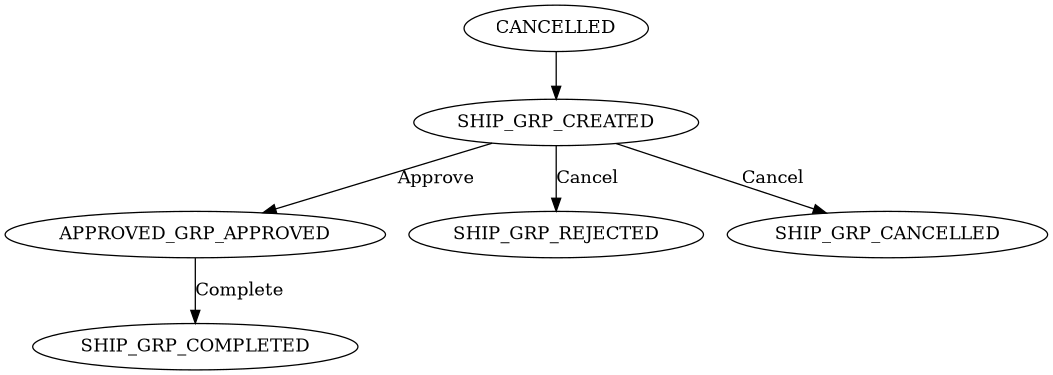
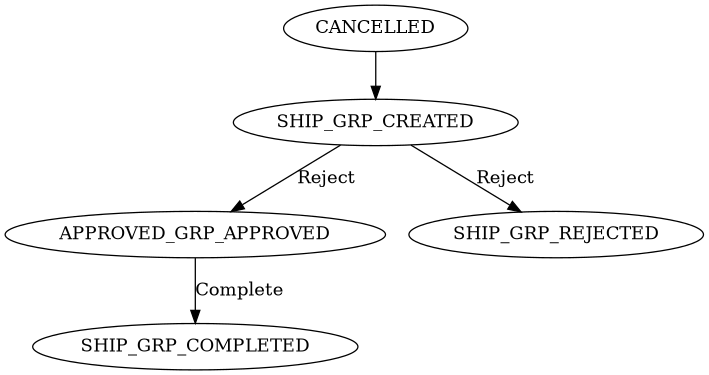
edge "SHIP_GRP_CREATED" -> "APPROVED_GRP_APPROVED": label "Approve" -> "Reject"
edge "SHIP_GRP_CREATED" -> "SHIP_GRP_REJECTED": label "Cancel" -> "Reject"
node "SHIP_GRP_CANCELLED": removed
